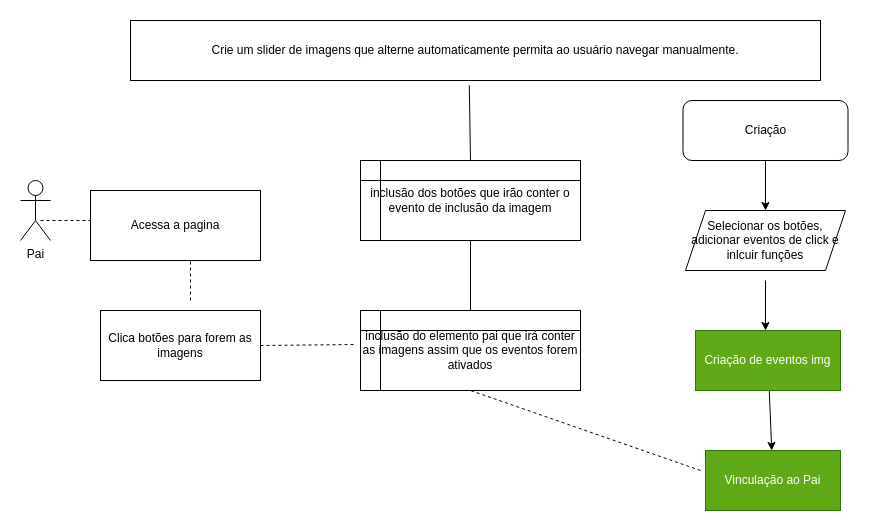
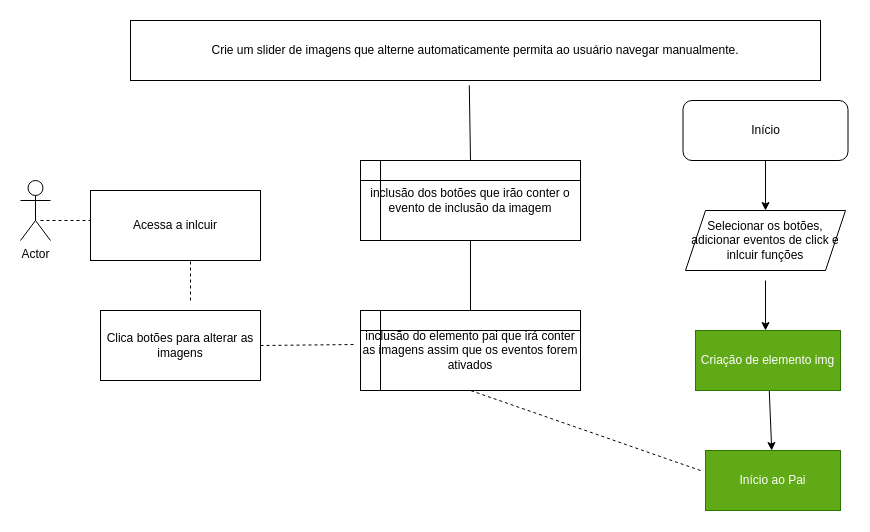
node "Criação": label "Criação" -> "Início"
node "Acessa a pagina": label "Acessa a pagina" -> "Acessa a inlcuir"
node "Pai": label "Pai" -> "Actor"
node "Clica botões para forem as imagens": label "Clica botões para forem as imagens" -> "Clica botões para alterar as imagens"
node "Criação de eventos img": label "Criação de eventos img" -> "Criação de elemento img"
node "Vinculação ao Pai": label "Vinculação ao Pai" -> "Início ao Pai"
